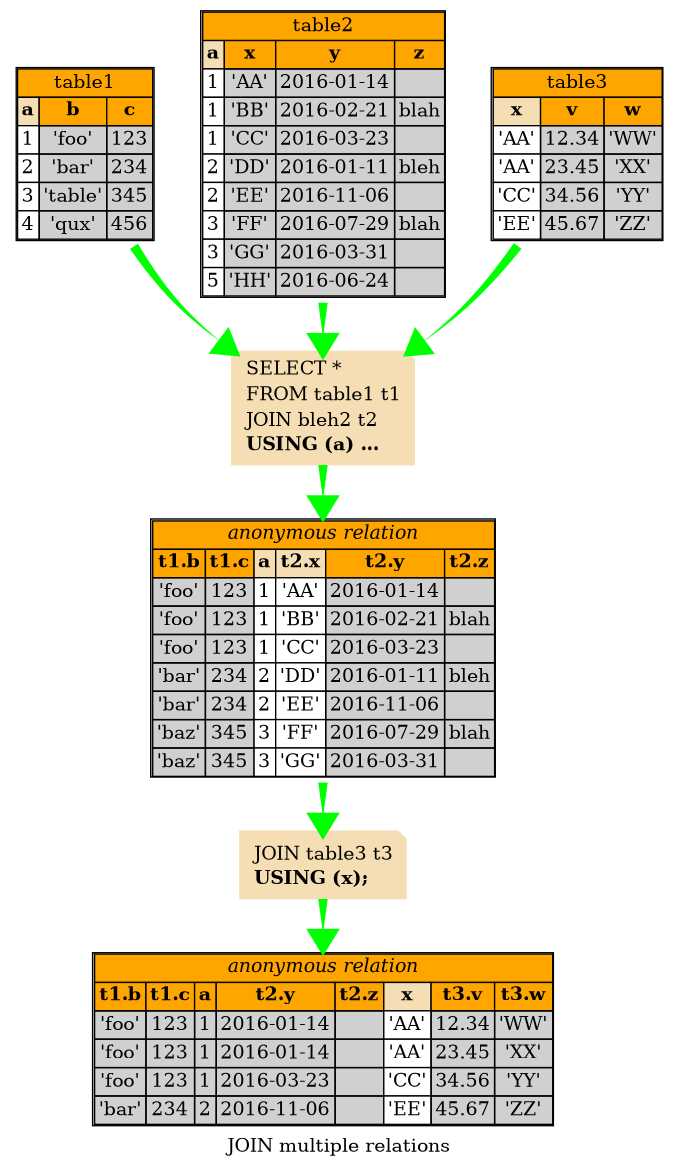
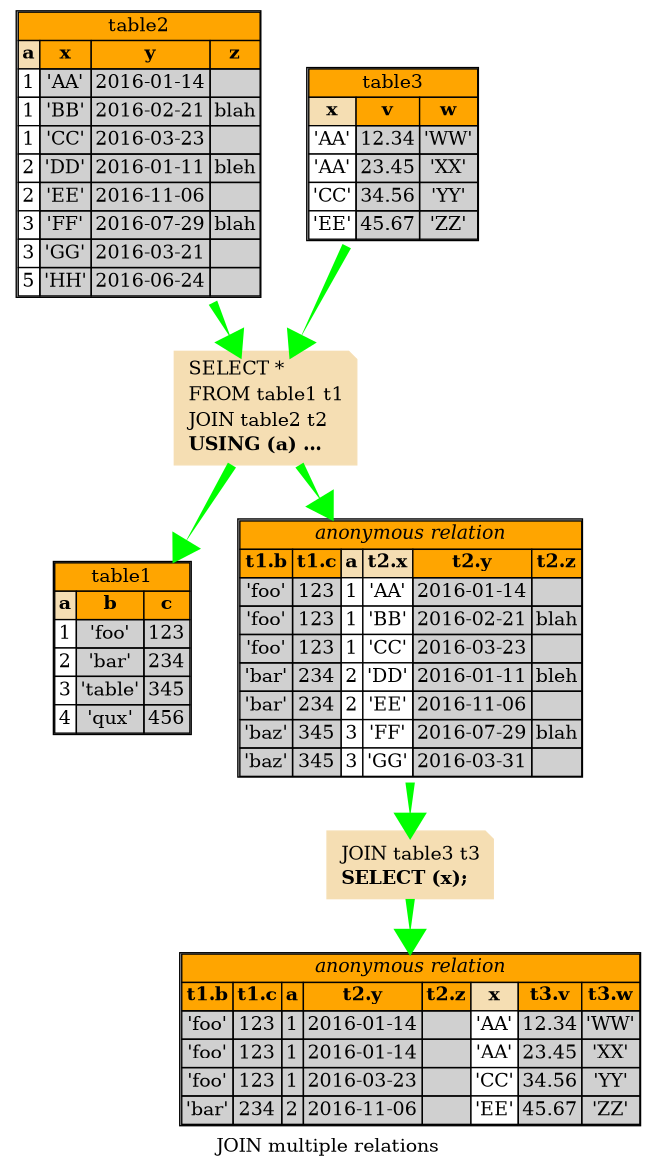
node "table2": text "2016-03-31" -> "2016-03-21"
edge "table1" -> "SELECT *": reversed
node "SELECT *": text "JOIN bleh2 t2" -> "JOIN table2 t2"
node "JOIN table3 t3": text "USING (x);" -> "SELECT (x);"
